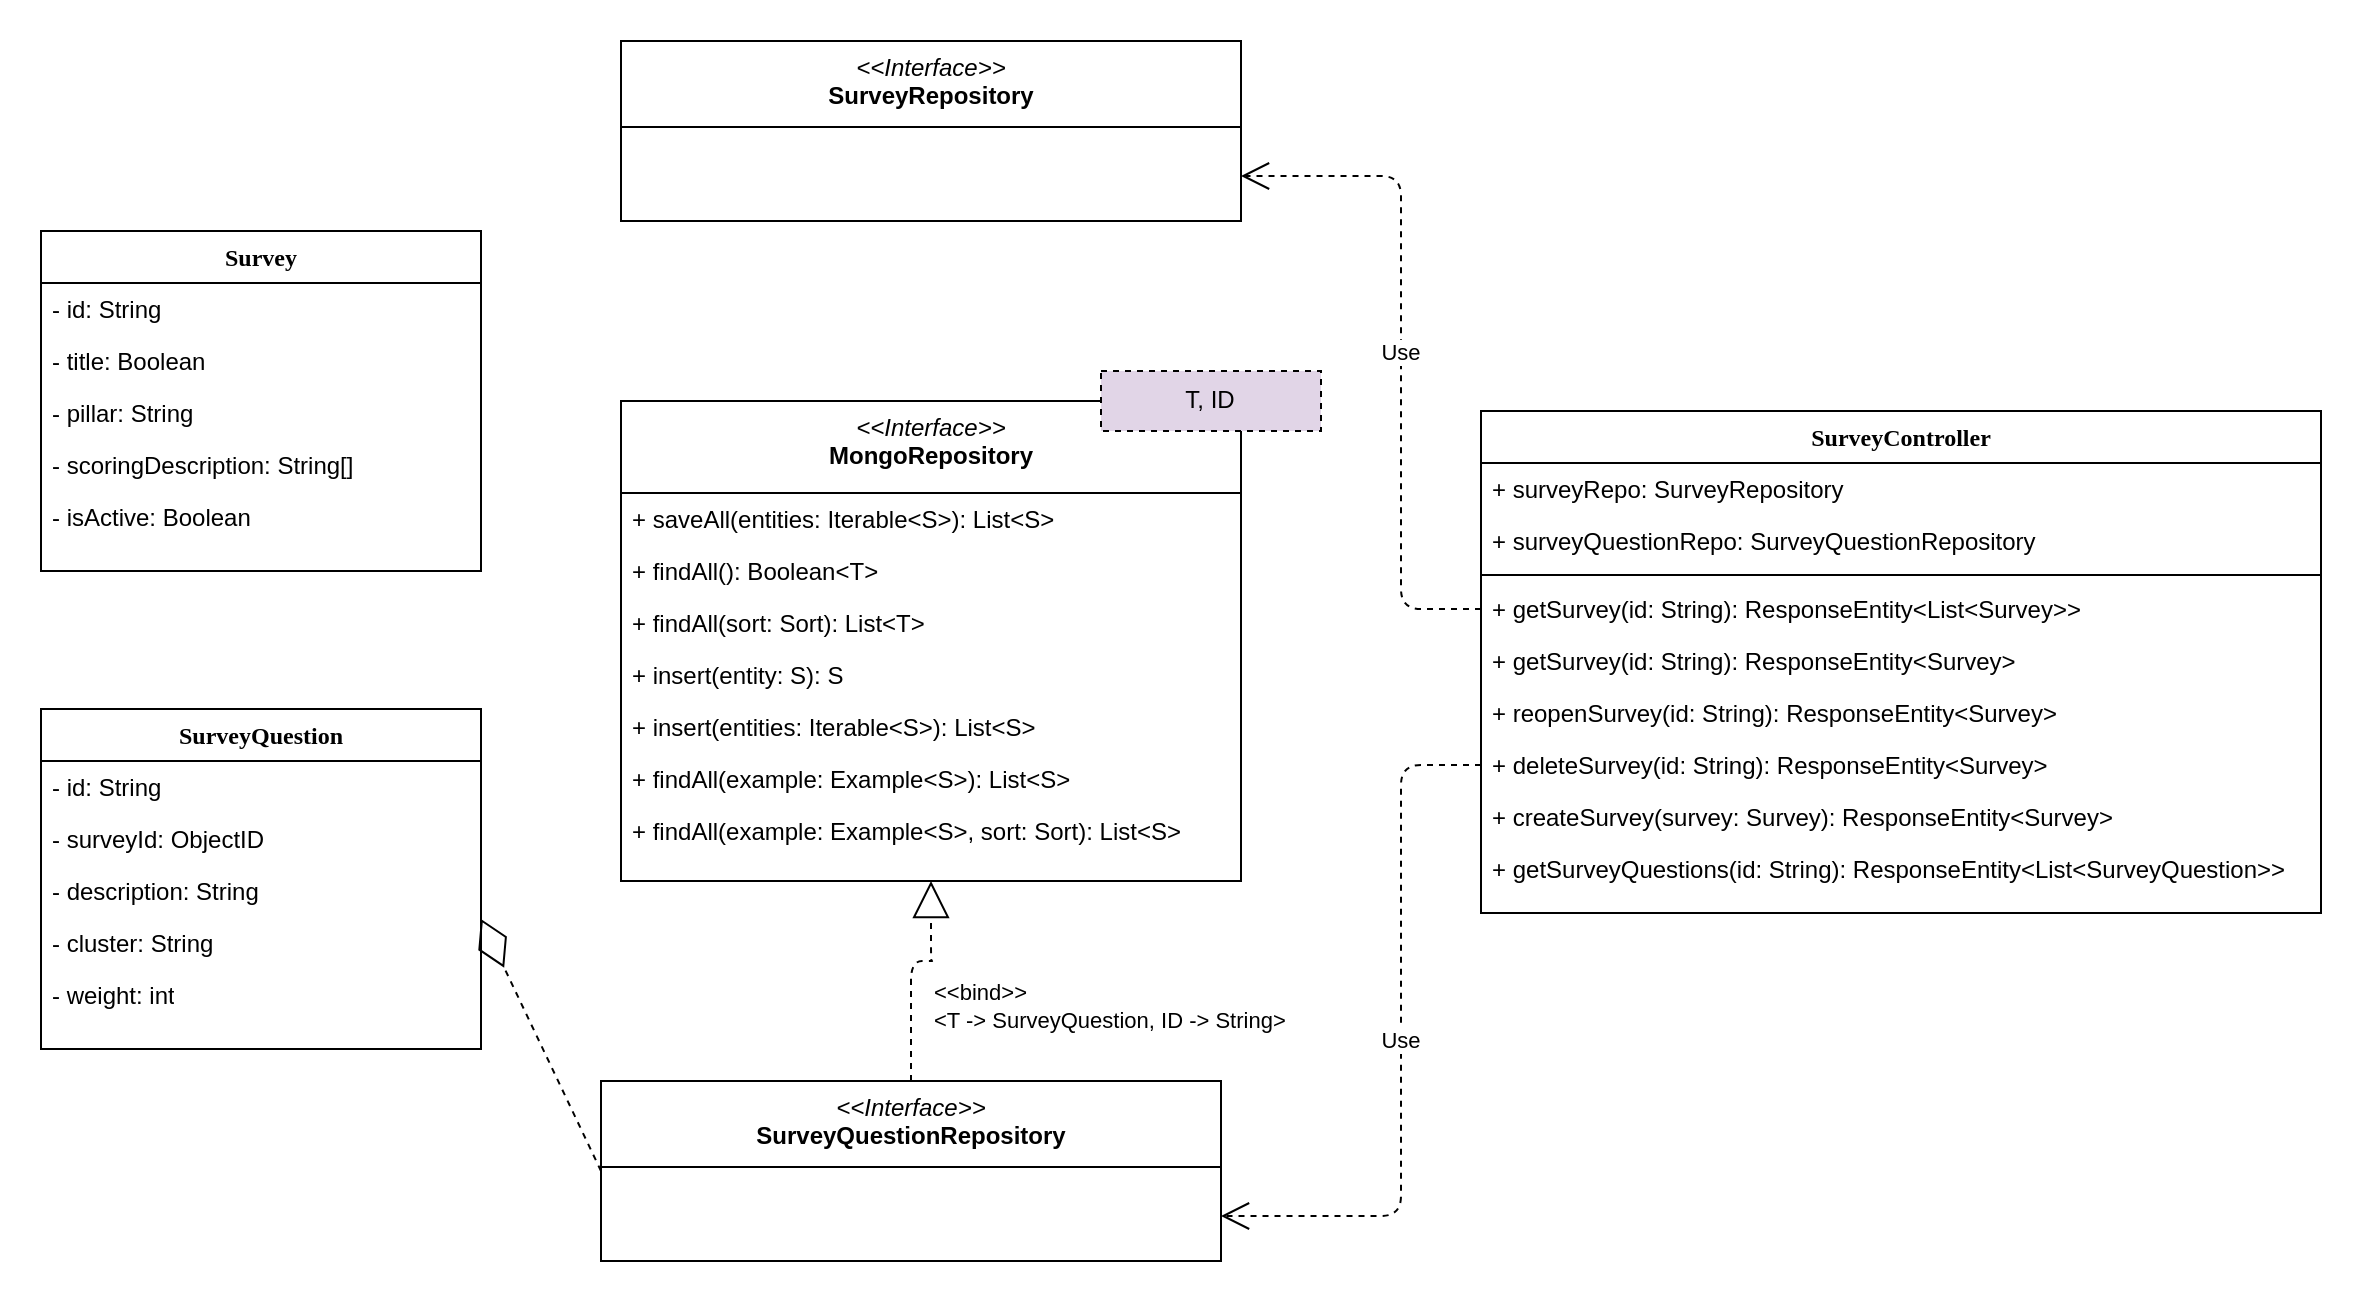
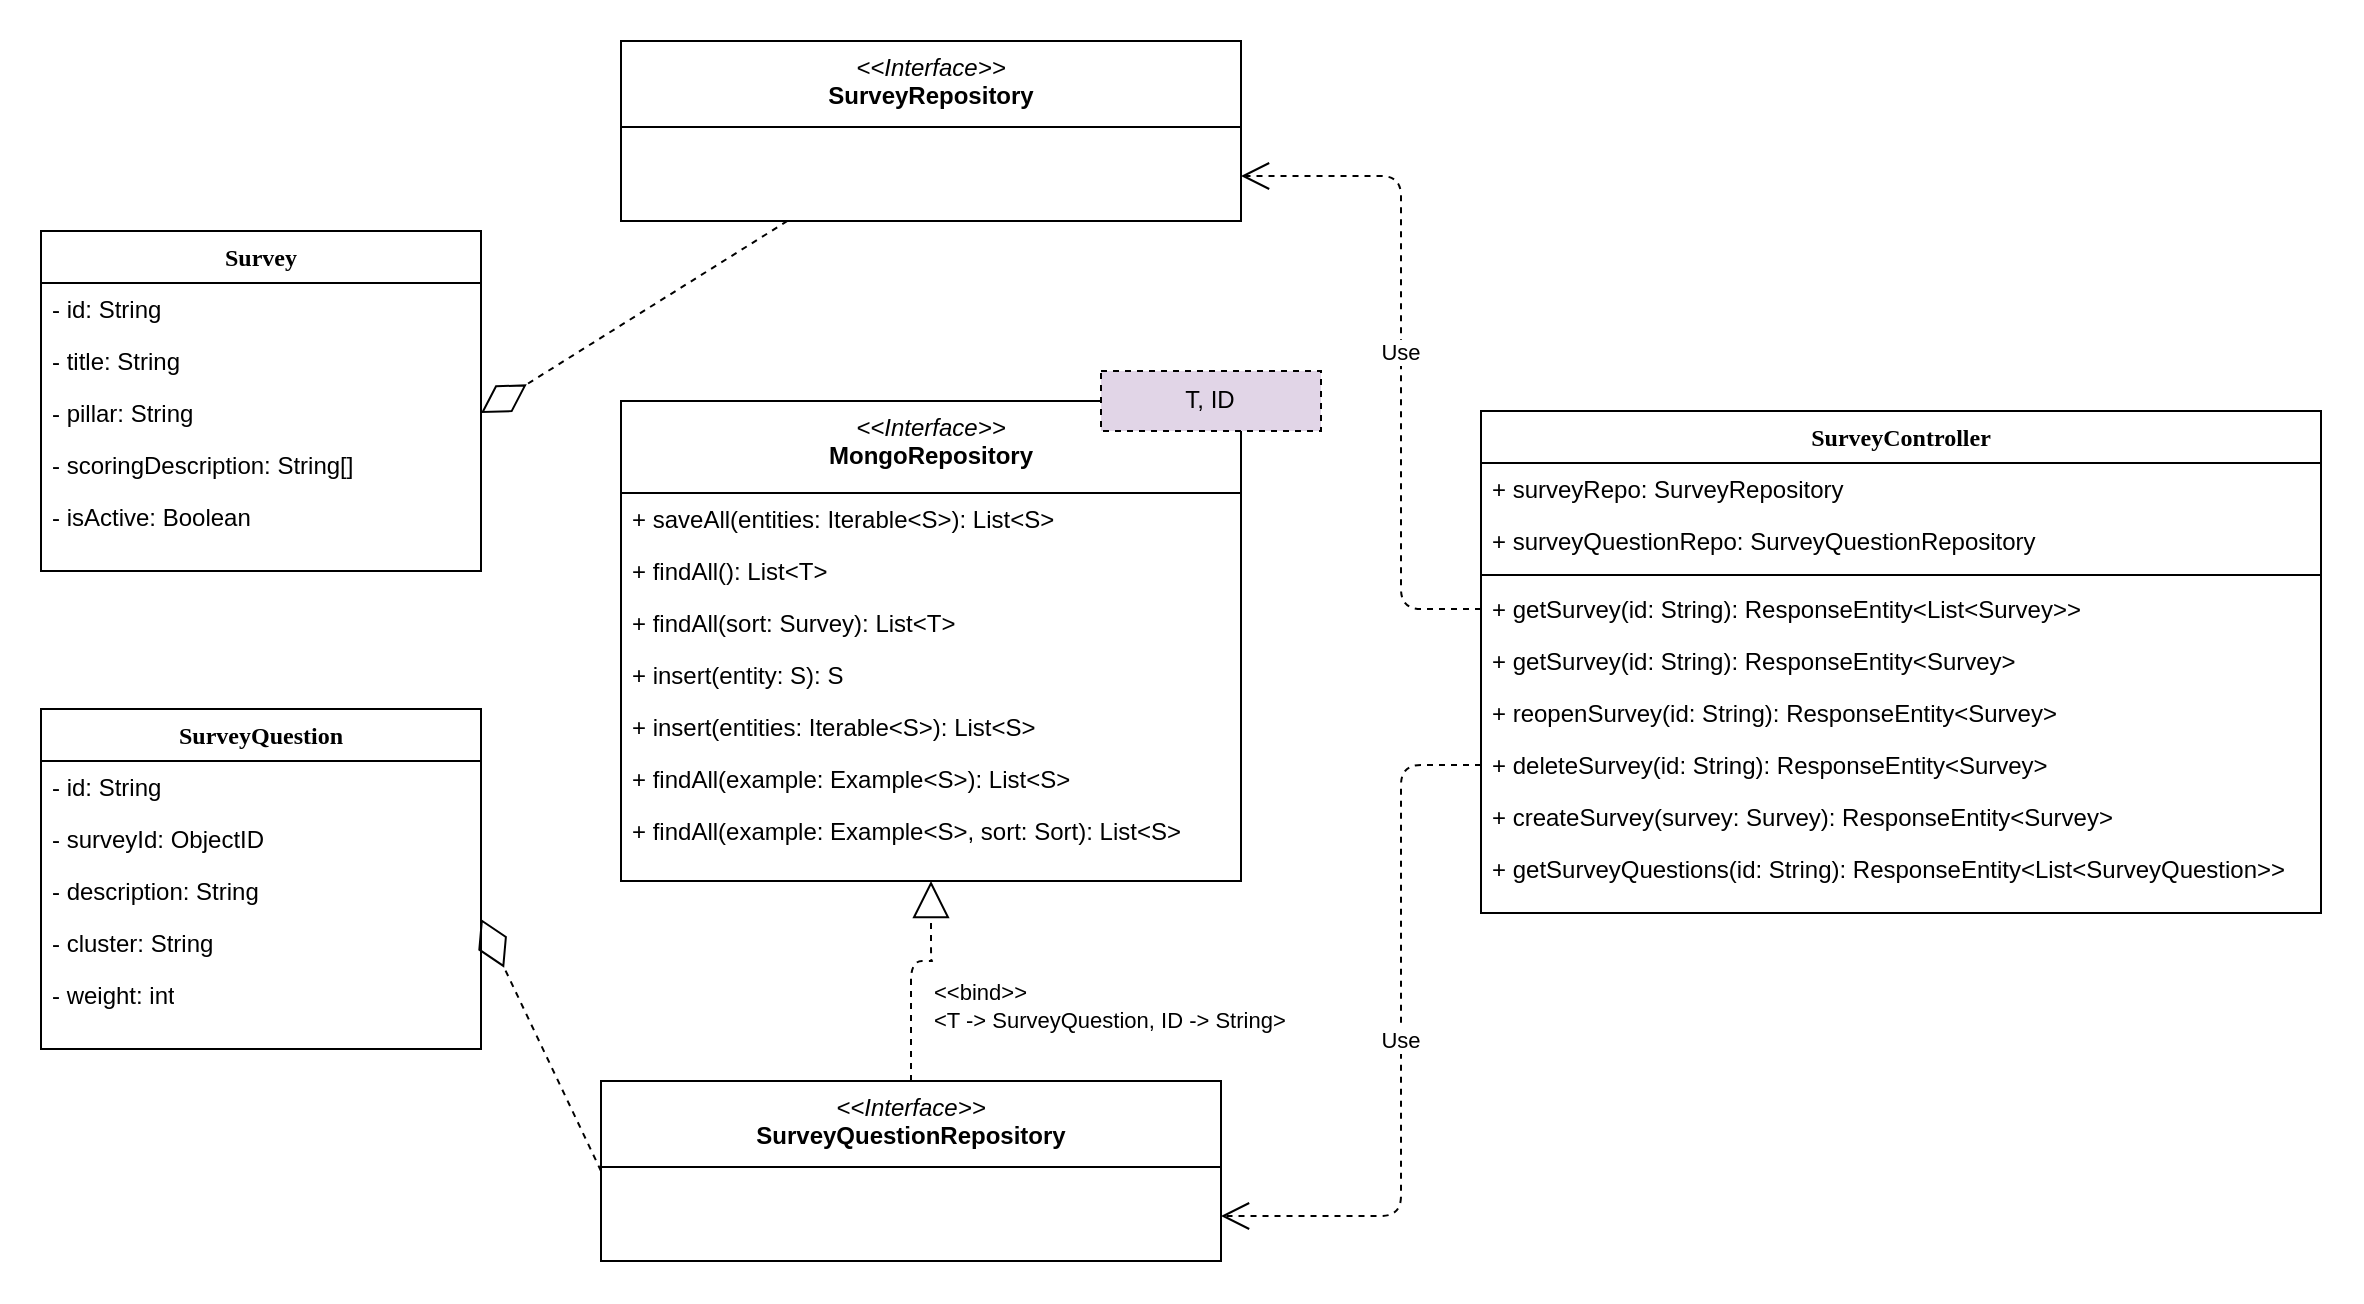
edge "<<Interface>>SurveyRepository" -> "- pillar: String": added
node "- title: Boolean": label "- title: Boolean" -> "- title: String"
node "+ findAll(): Boolean<T>": label "+ findAll(): Boolean<T>" -> "+ findAll(): List<T>"
node "+ findAll(sort: Sort): List<T>": label "+ findAll(sort: Sort): List<T>" -> "+ findAll(sort: Survey): List<T>"
